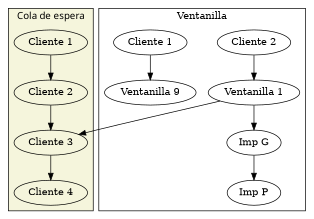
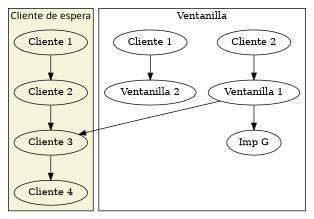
cluster "Cola de espera": label "Cola de espera" -> "Cliente de espera"
node "Ventanilla 9": label "Ventanilla 9" -> "Ventanilla 2"
node "Imp P": removed
